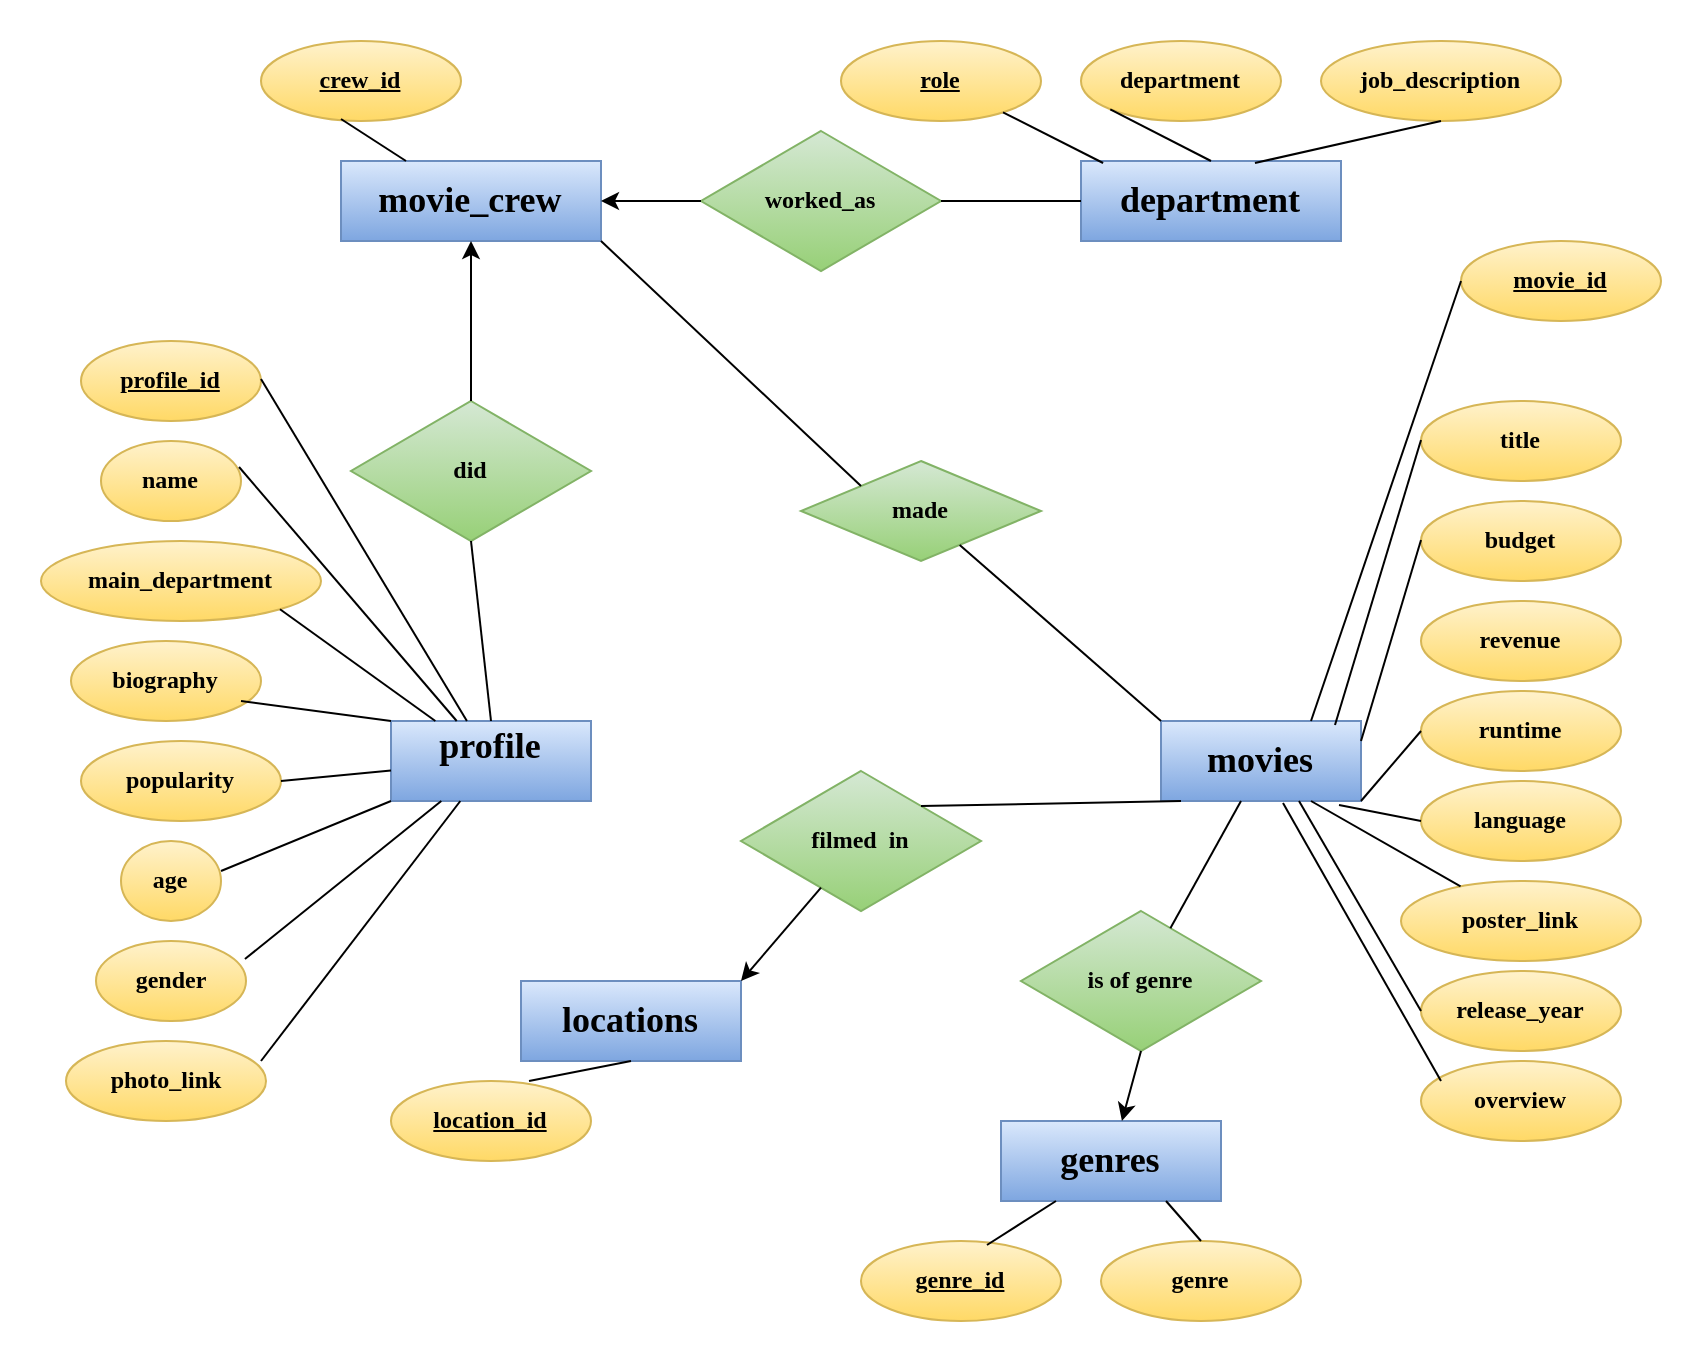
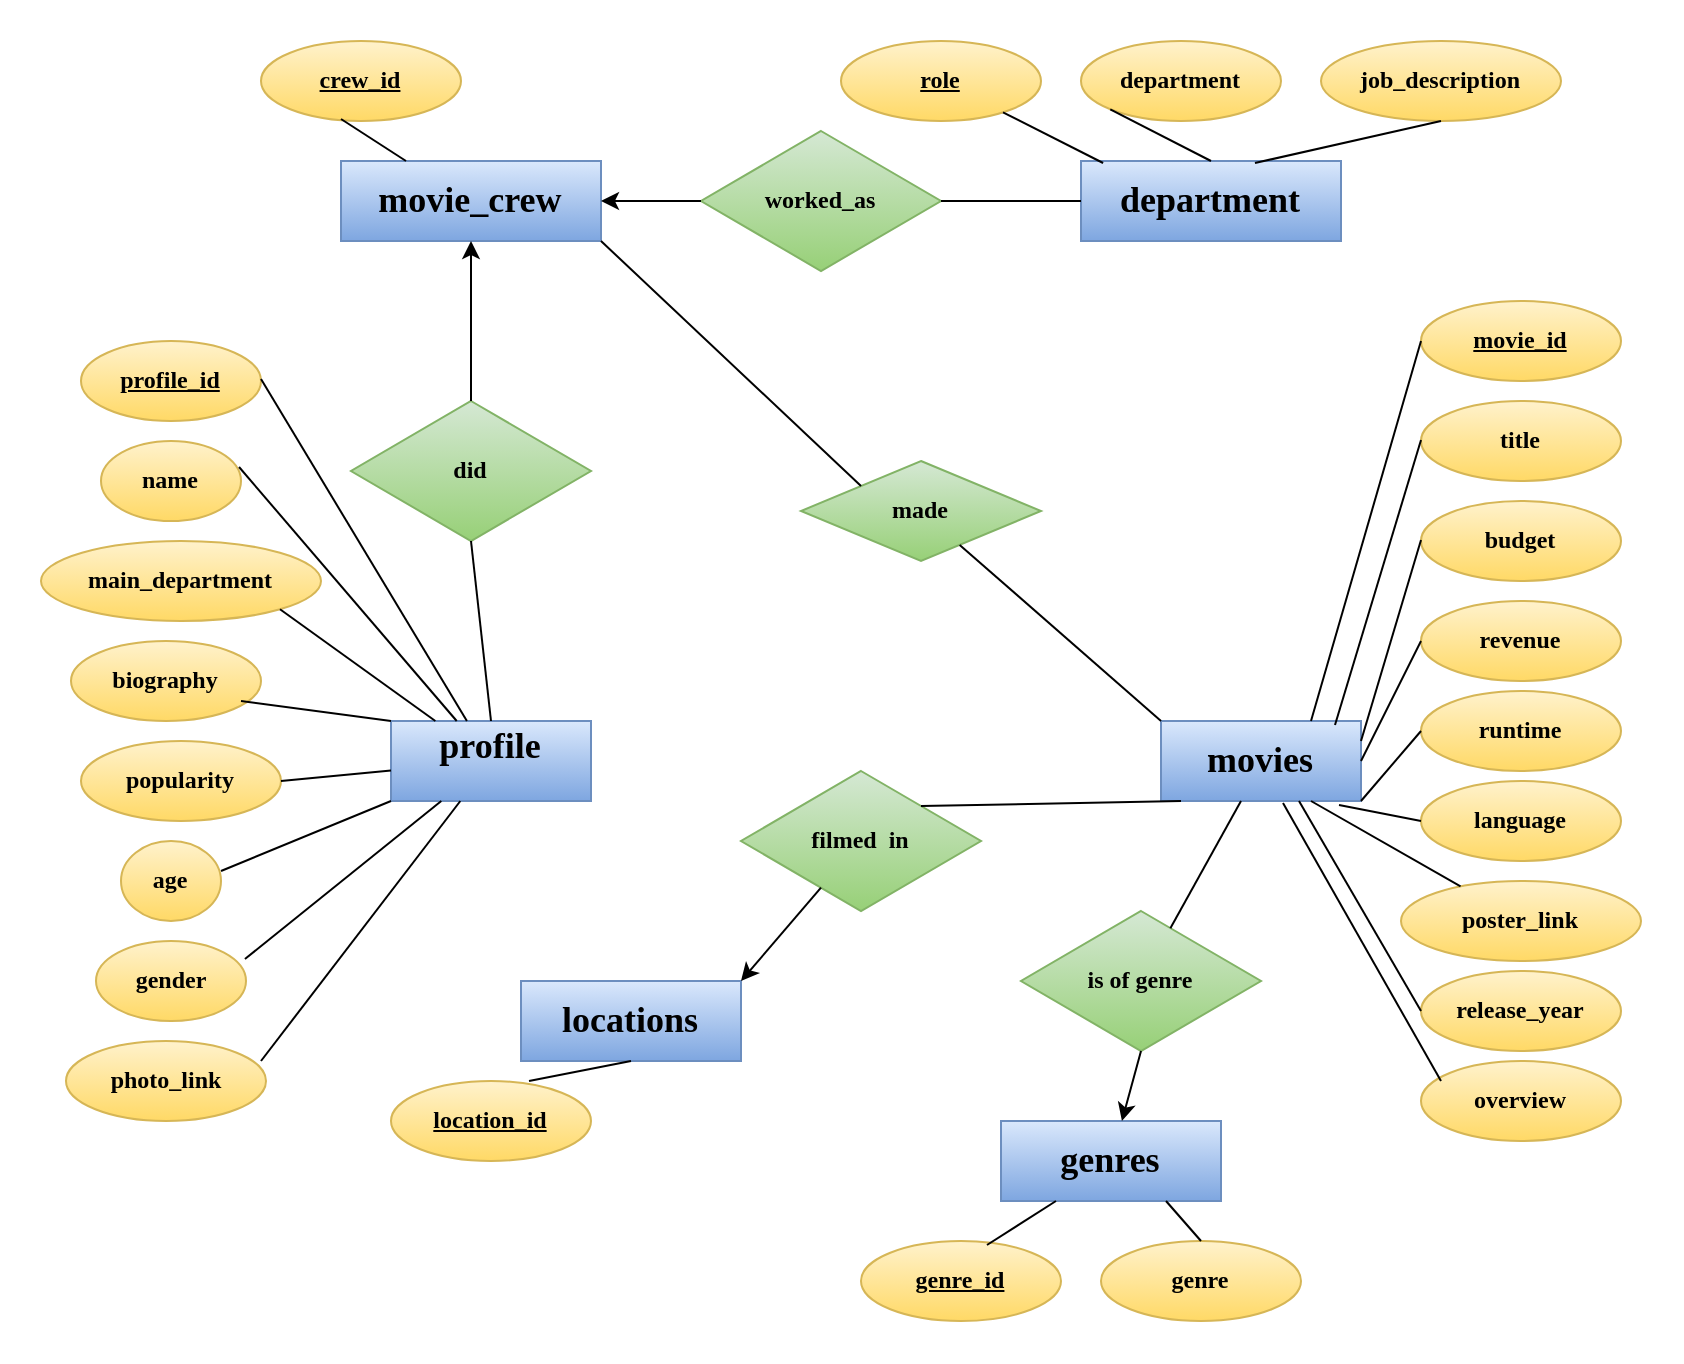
node "movie_id": moved (1561, 281) -> (1521, 341)
edge "revenue" -- "movies": added
